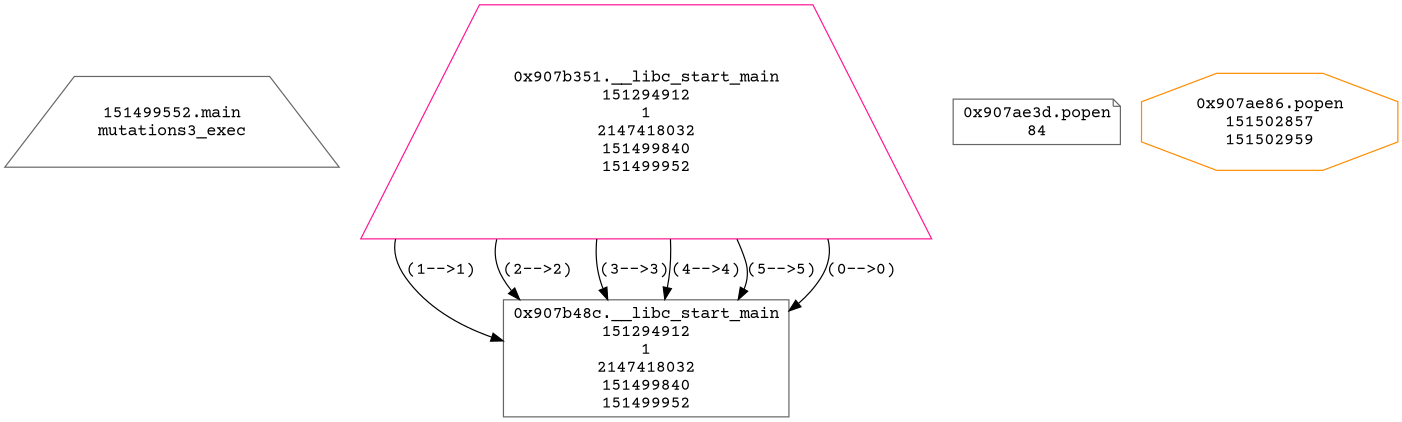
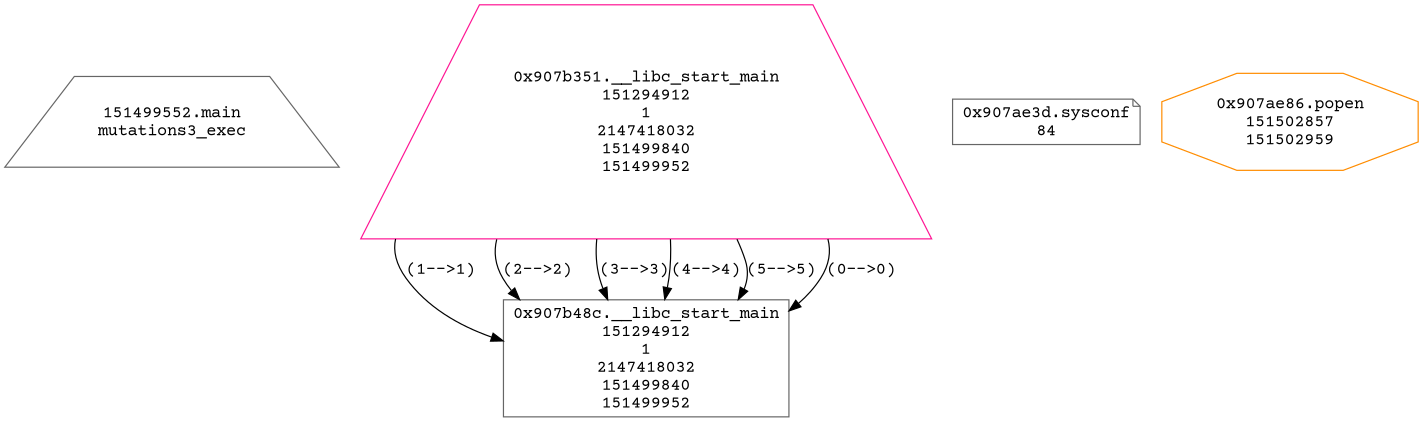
node "0x907ae3d.popen 84": label "0x907ae3d.popen 84" -> "0x907ae3d.sysconf 84"
